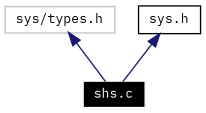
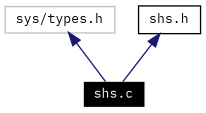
node "sys.h": label "sys.h" -> "shs.h"
